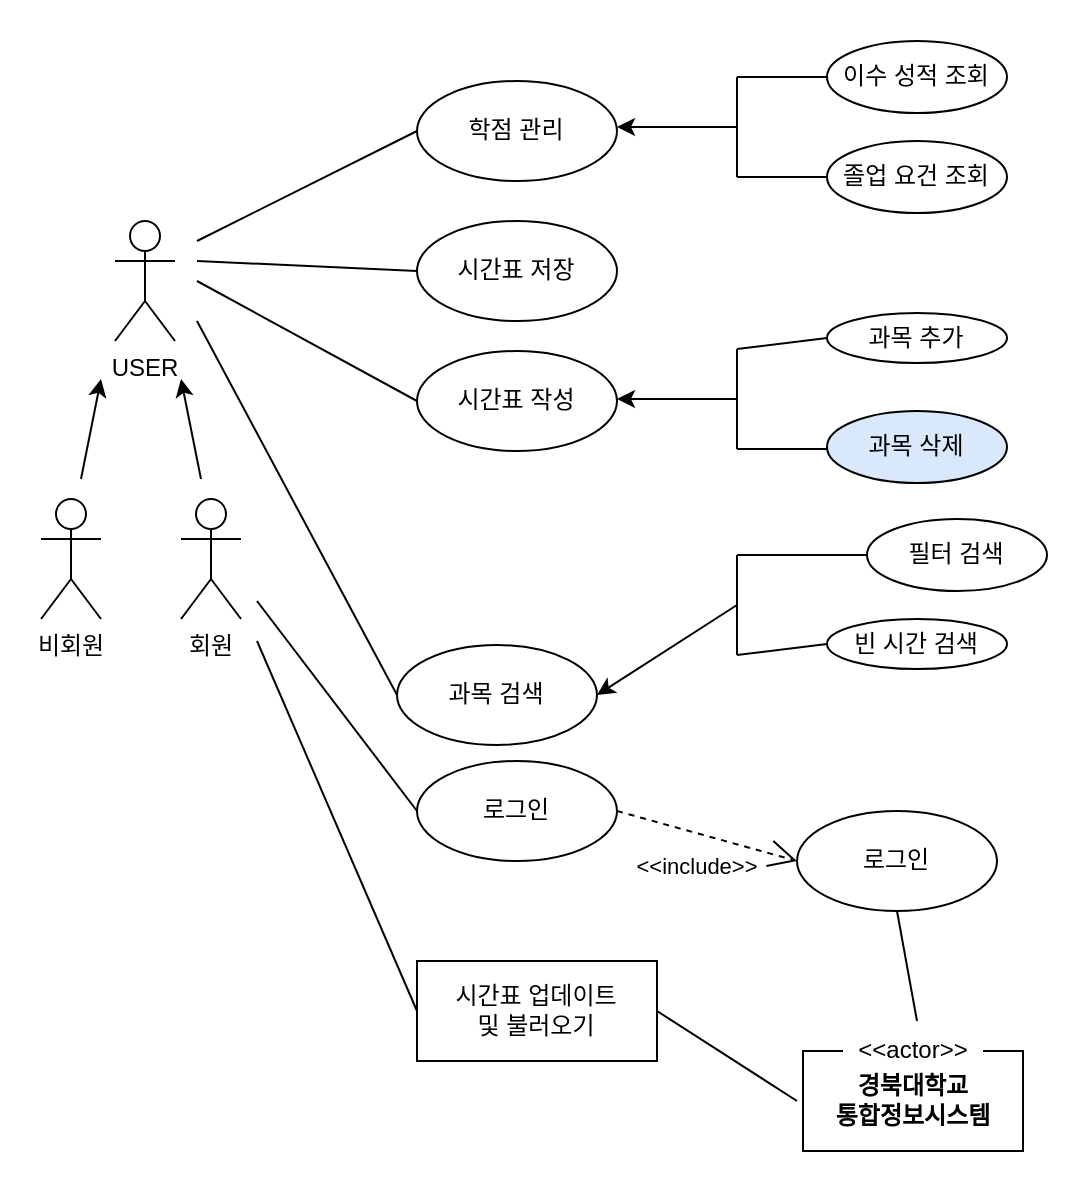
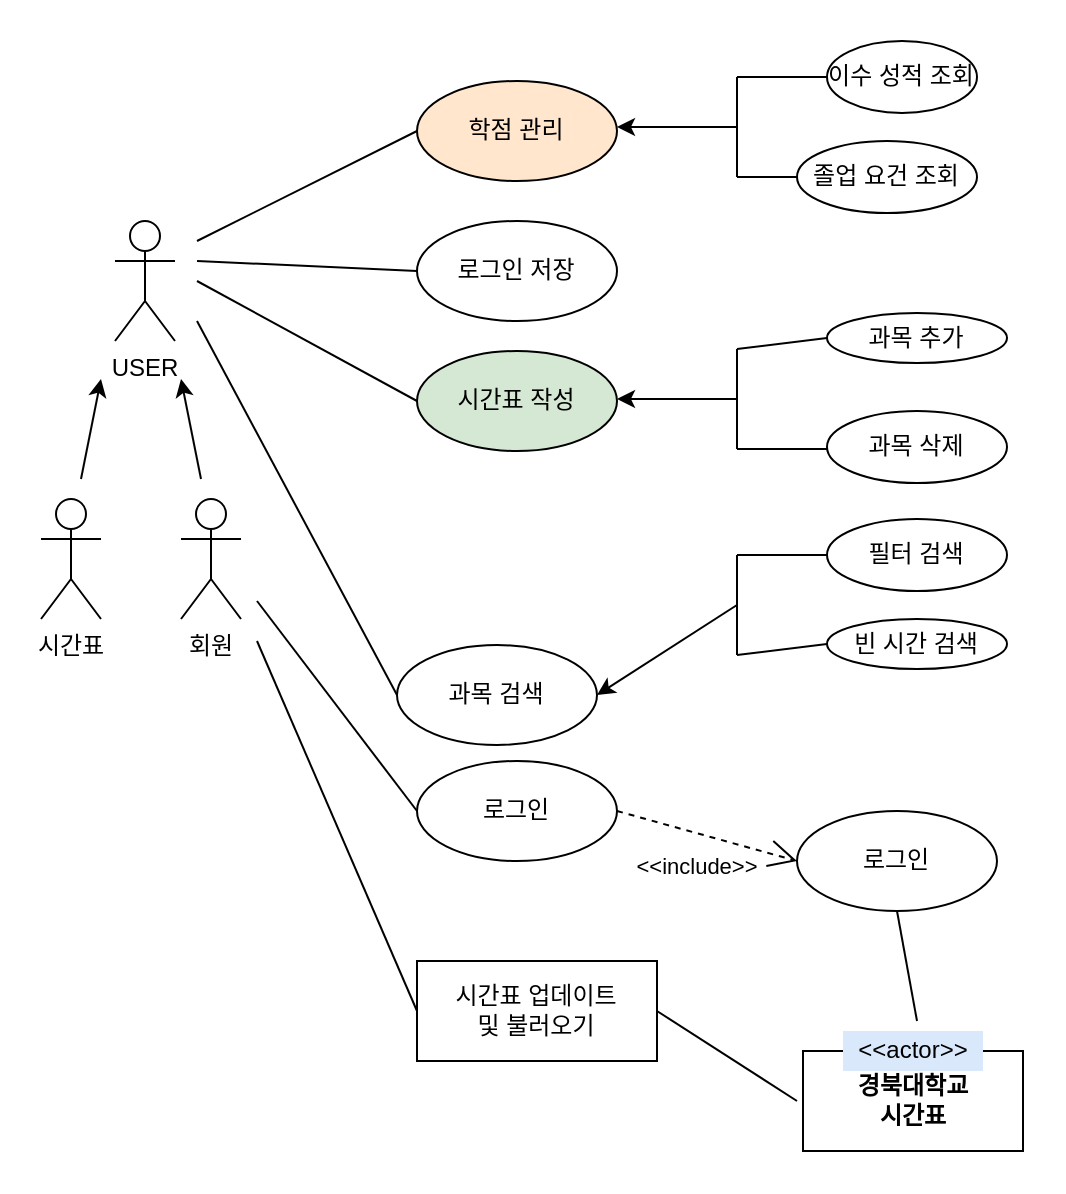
node "이수 성적 조회": size 180x72 -> 150x72
node "학점 관리": fillcolor #ffffff -> #ffe6cc
node "졸업 요건 조회": moved (917, 177) -> (887, 177)
node "시간표 저장": label "시간표 저장" -> "로그인 저장"
node "시간표 작성": fillcolor #ffffff -> #d5e8d4
node "과목 삭제": fillcolor #dae8fc -> #ffffff
node "필터 검색": moved (957, 555) -> (917, 555)
node "비회원": label "비회원" -> "시간표"
node "<<actor>>": fillcolor #ffffff -> #dae8fc
node "경북대학교 통합정보시스템": label "경북대학교 통합정보시스템" -> "경북대학교 시간표"
